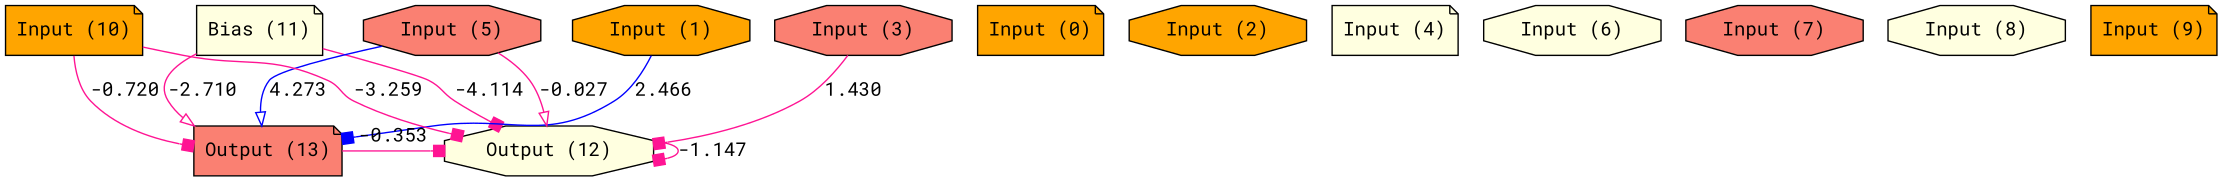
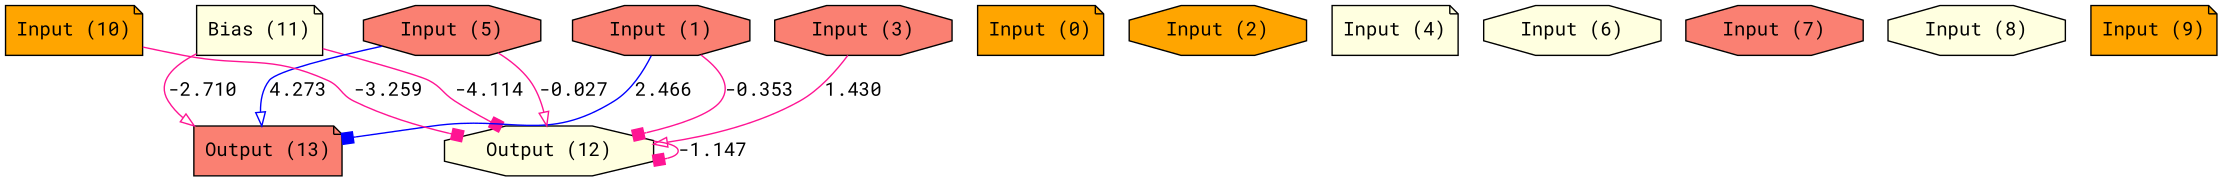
node "Input (1)": fillcolor orange -> salmon
edge "Input (3)" -> "Output (12)": arrowhead box -> onormal
edge "Input (10)" -> "Output (13)": removed, label "-0.720"
edge "Output (13)" -> "Output (12)": now "Input (1)" -> "Output (12)"
